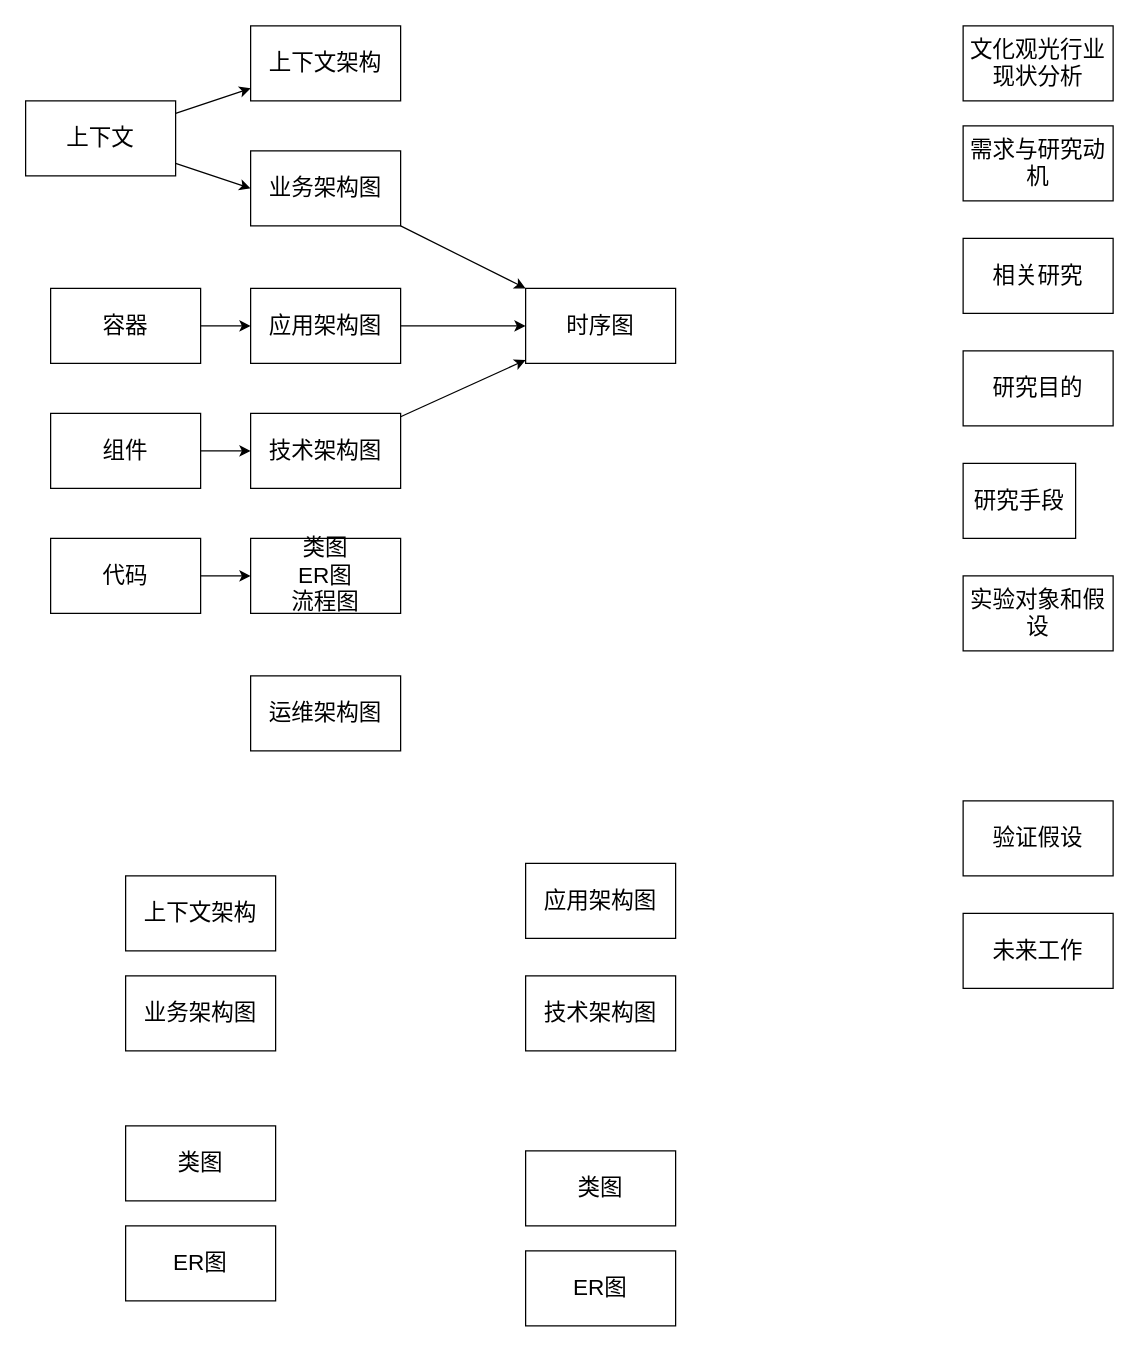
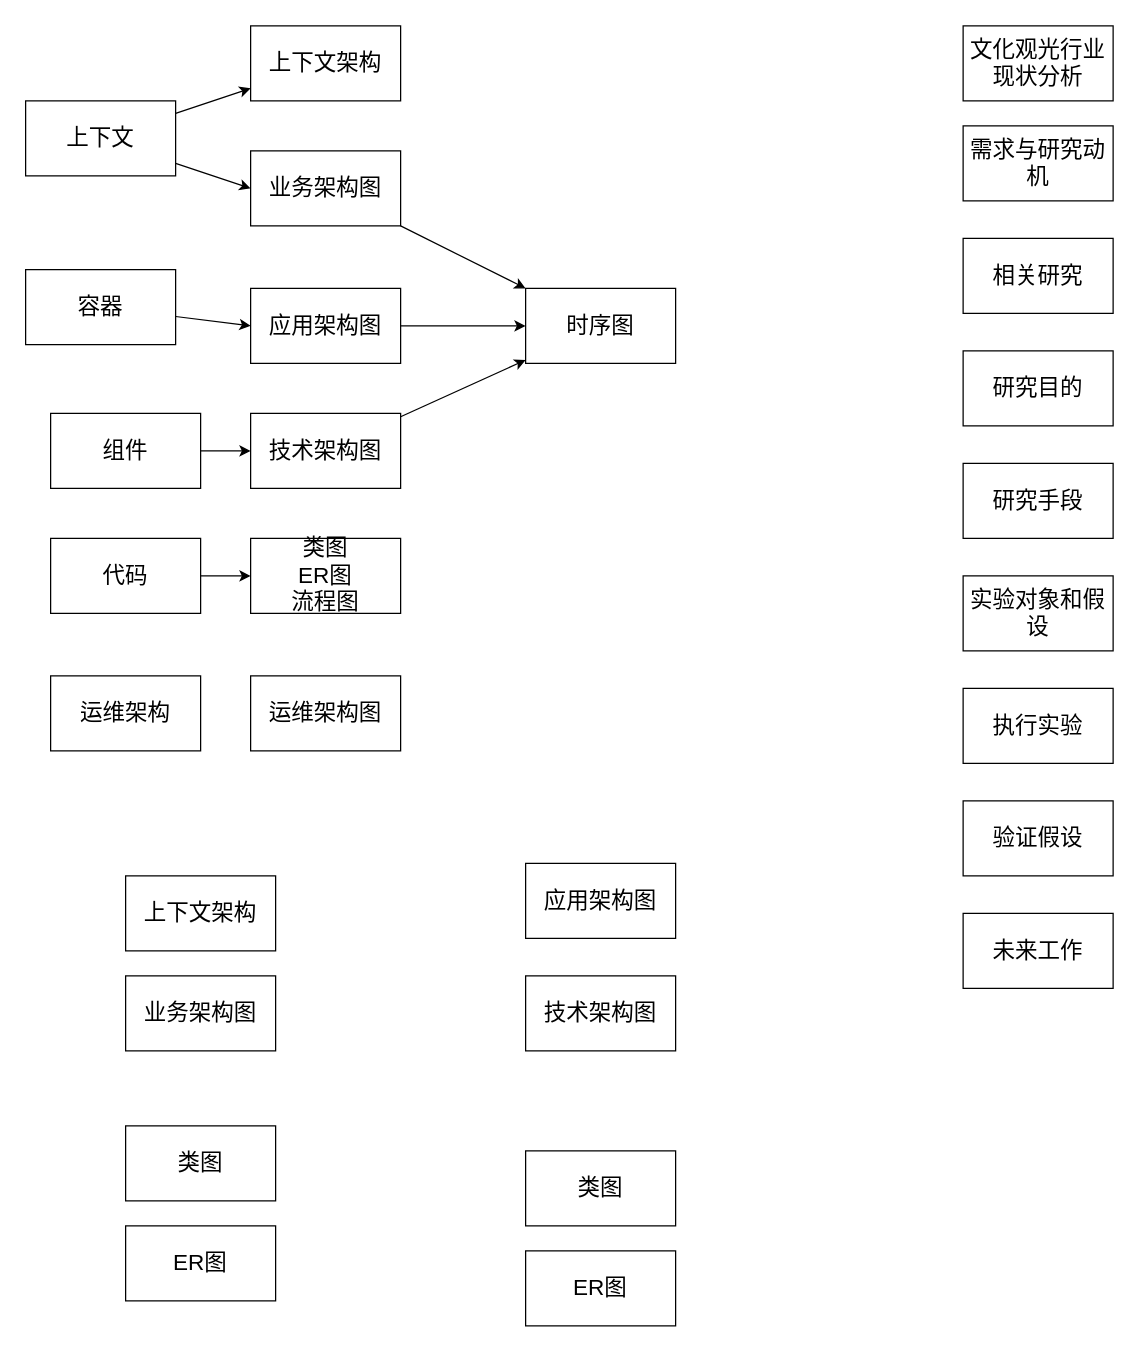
node "容器": moved (126, 326) -> (101, 307)
node "研究手段": size 113x75 -> 150x75
node "运维架构": added
node "执行实验": added
